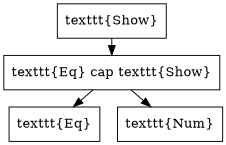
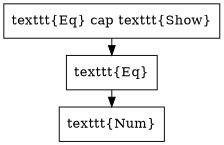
node "texttt{Show}": removed
edge "texttt{Eq} cap texttt{Show}" -> "texttt{Num}": now "texttt{Eq}" -> "texttt{Num}"
